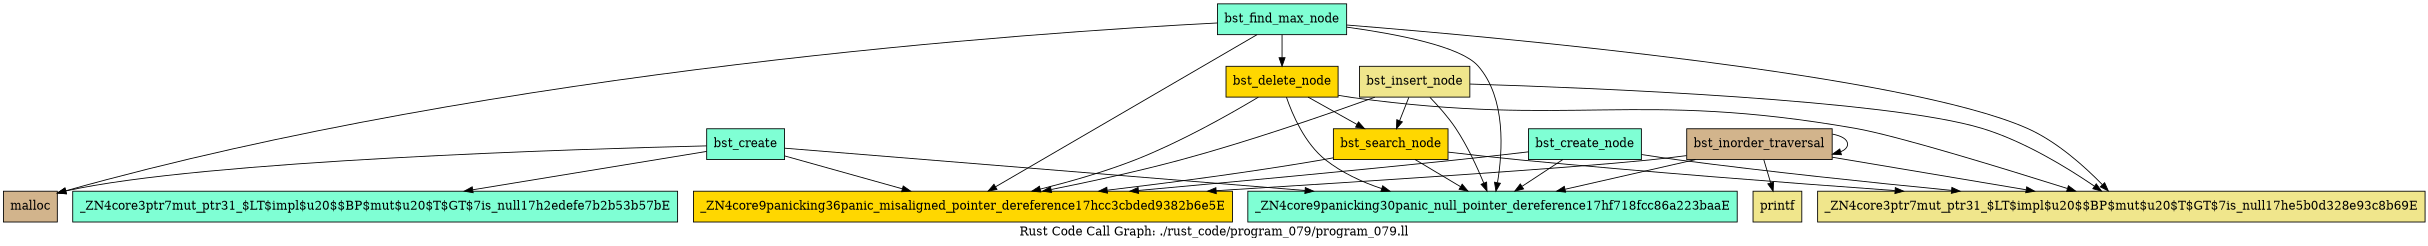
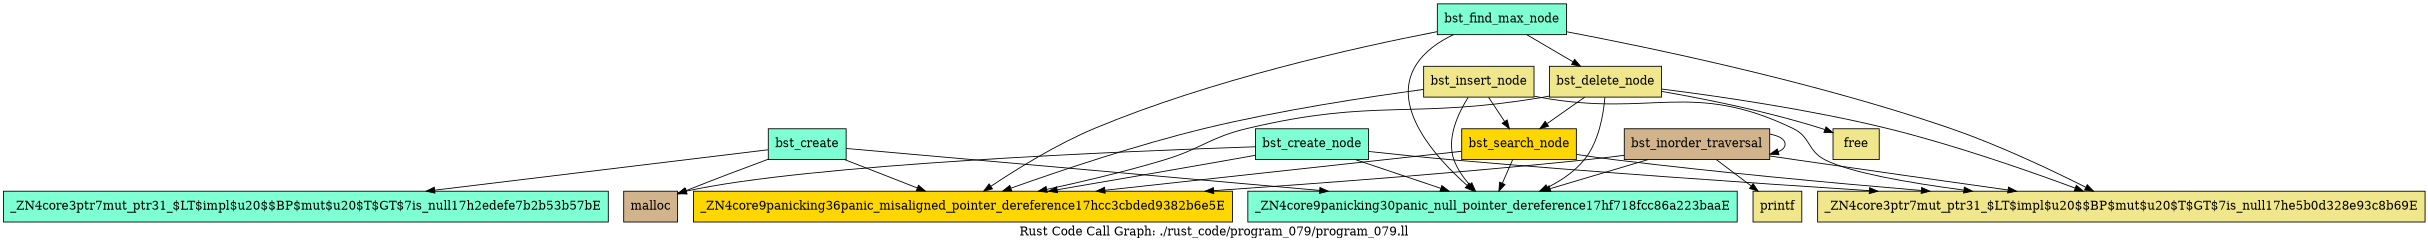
edge "bst_find_max_node" -> "malloc": now "bst_create_node" -> "malloc"
node "bst_delete_node": fillcolor gold -> khaki
node "free": added
